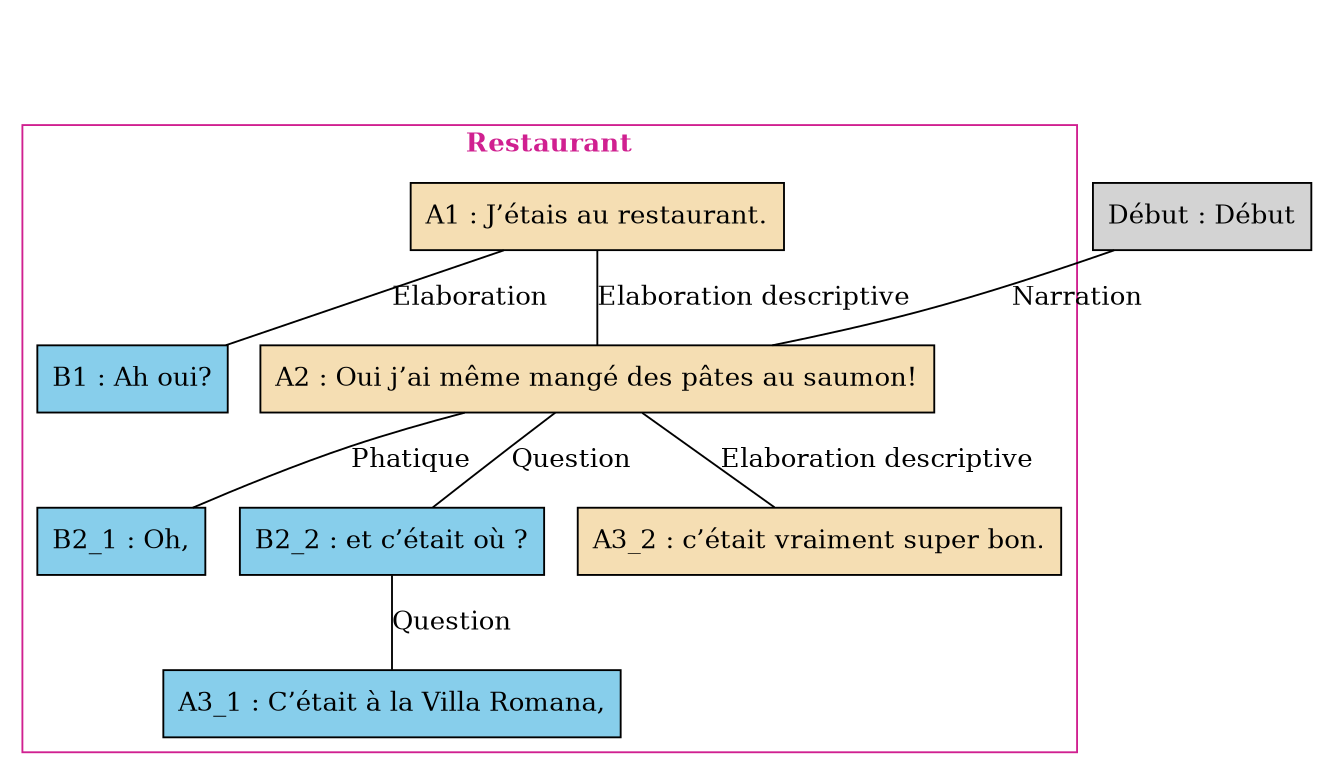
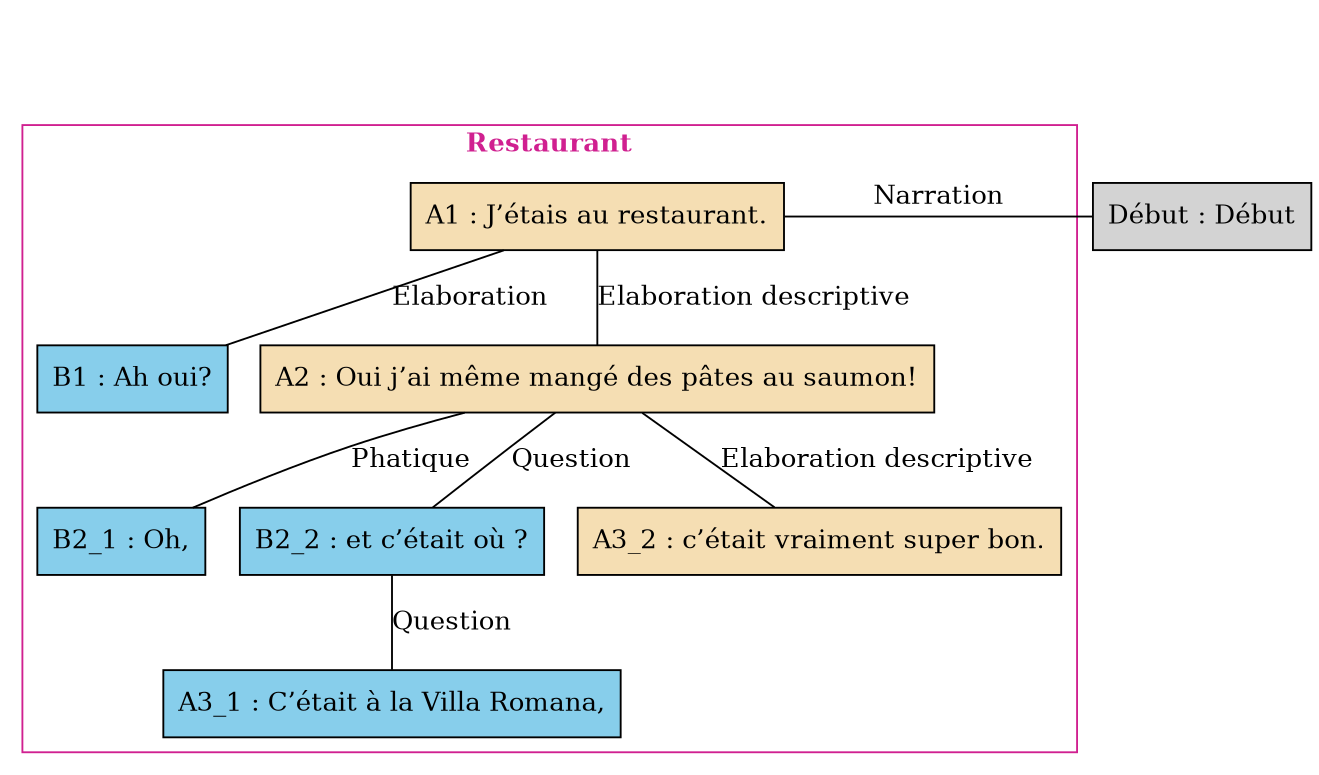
edge "Début : Début" -- "A2 : Oui j’ai même mangé des pâtes au saumon!": now "Début : Début" -- "A1 : J’étais au restaurant."
